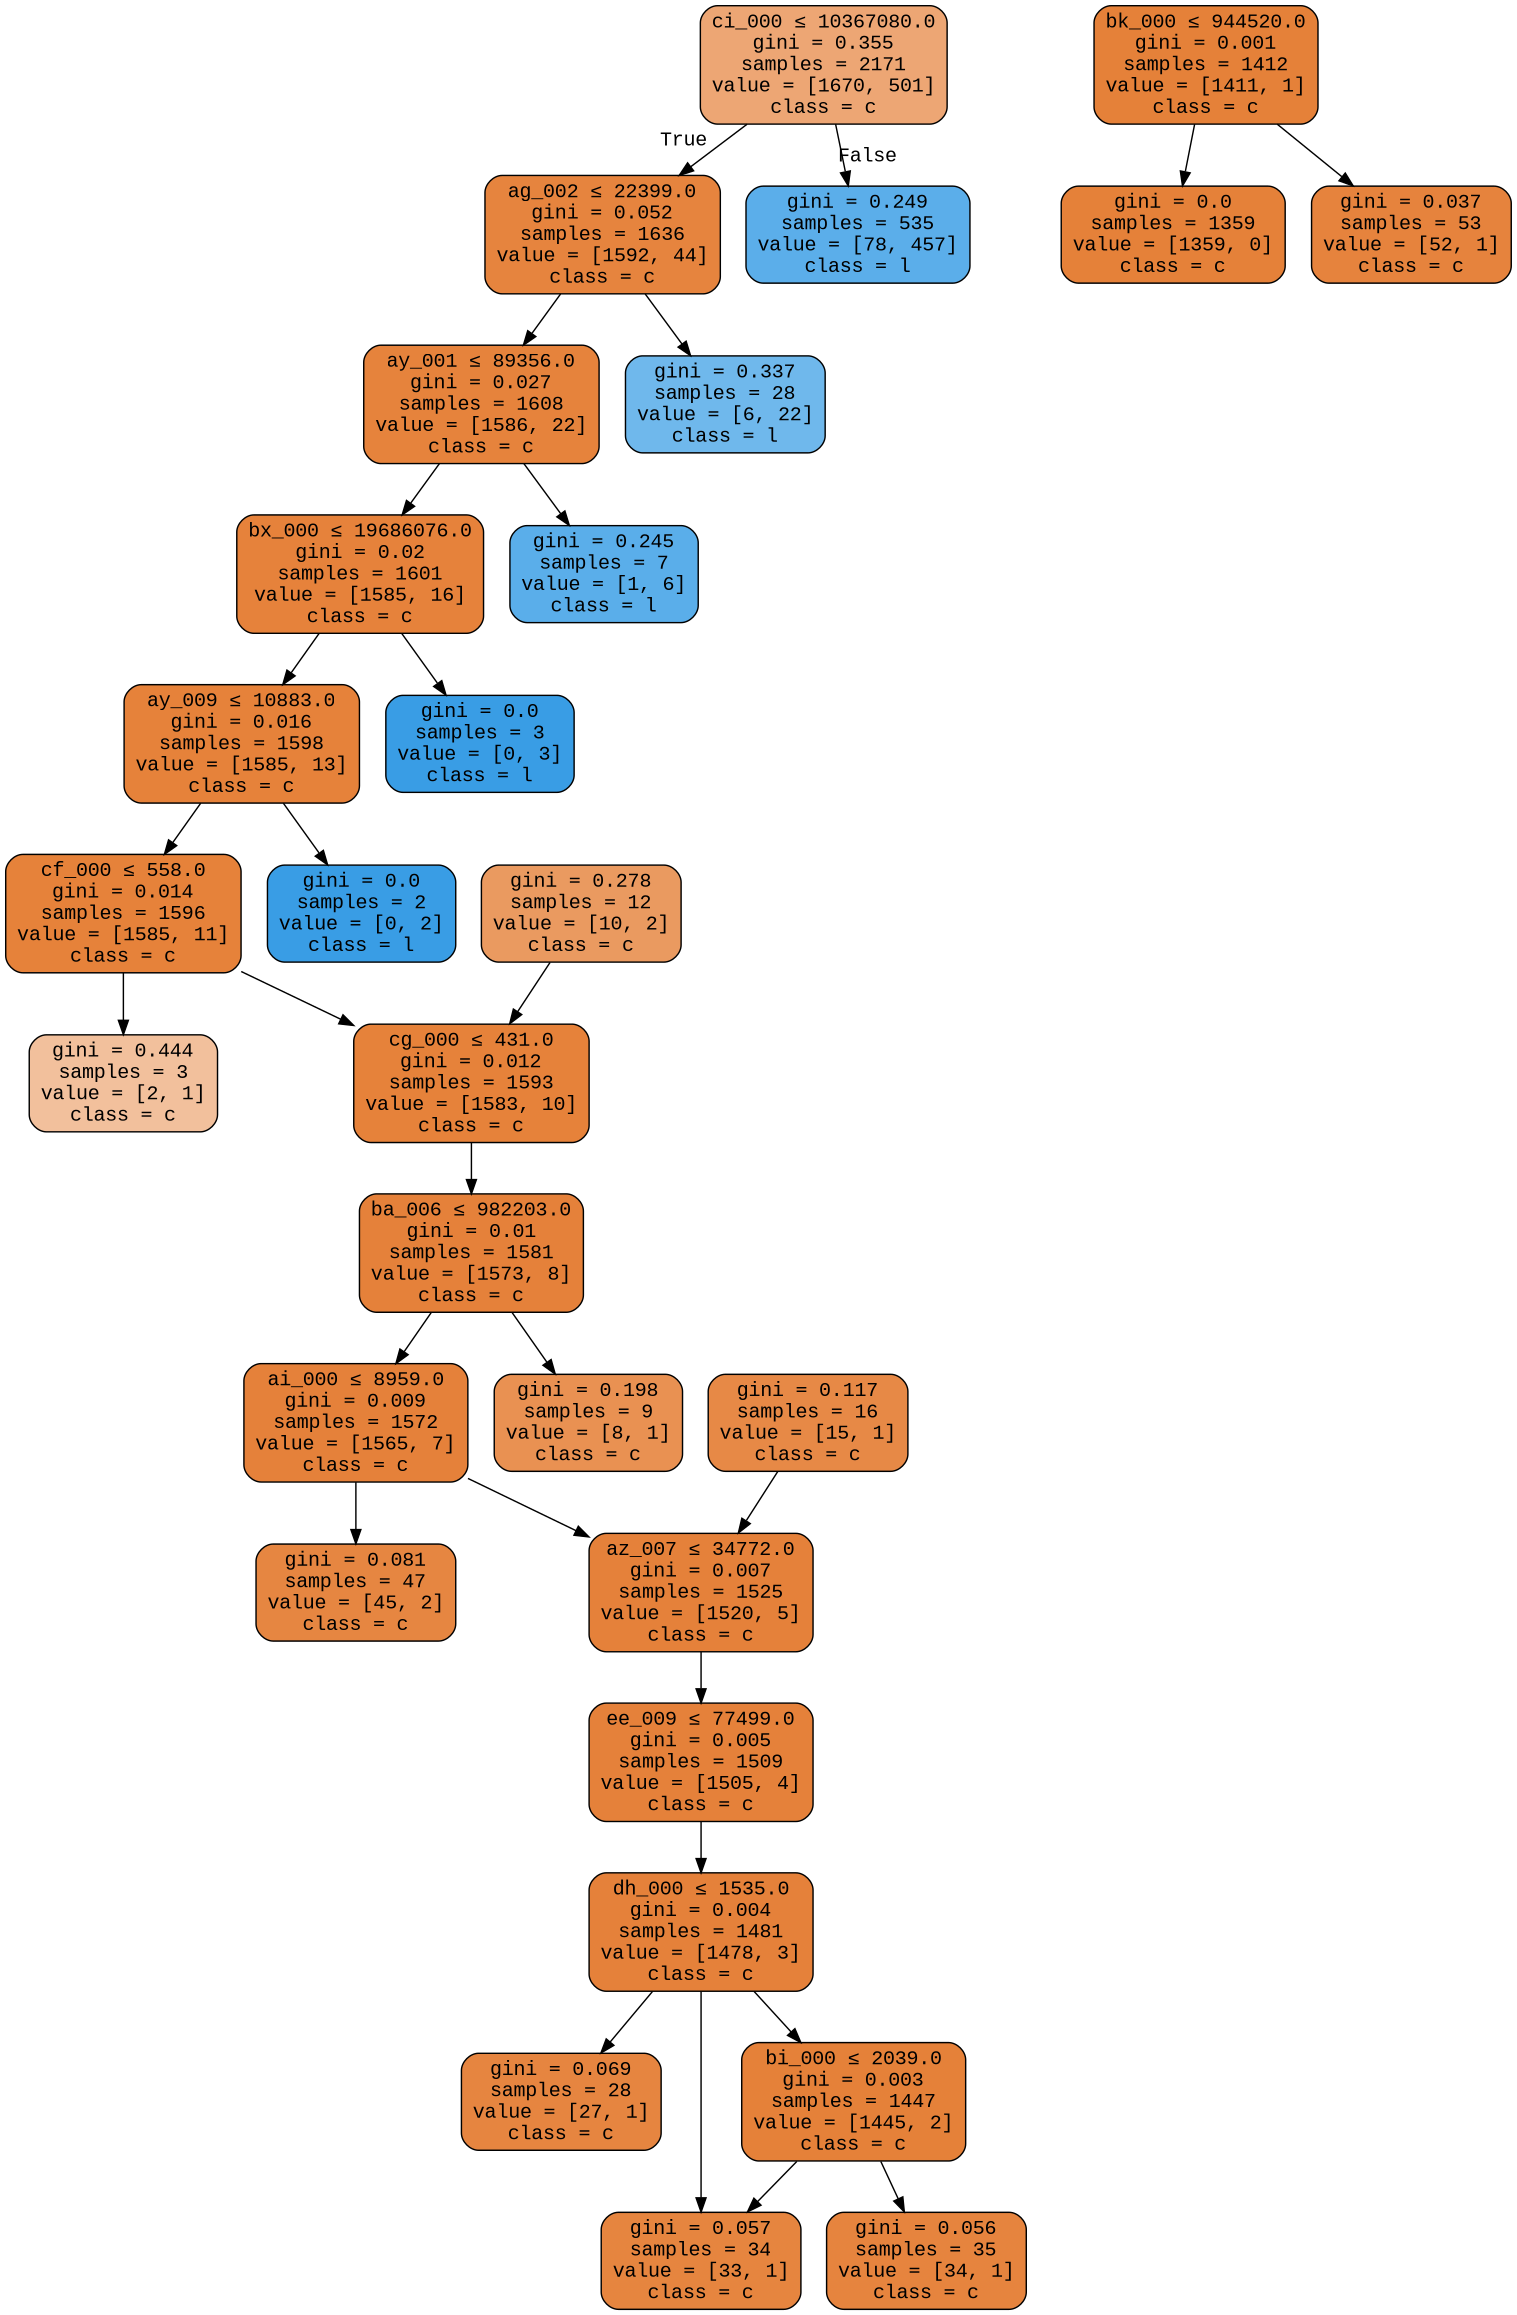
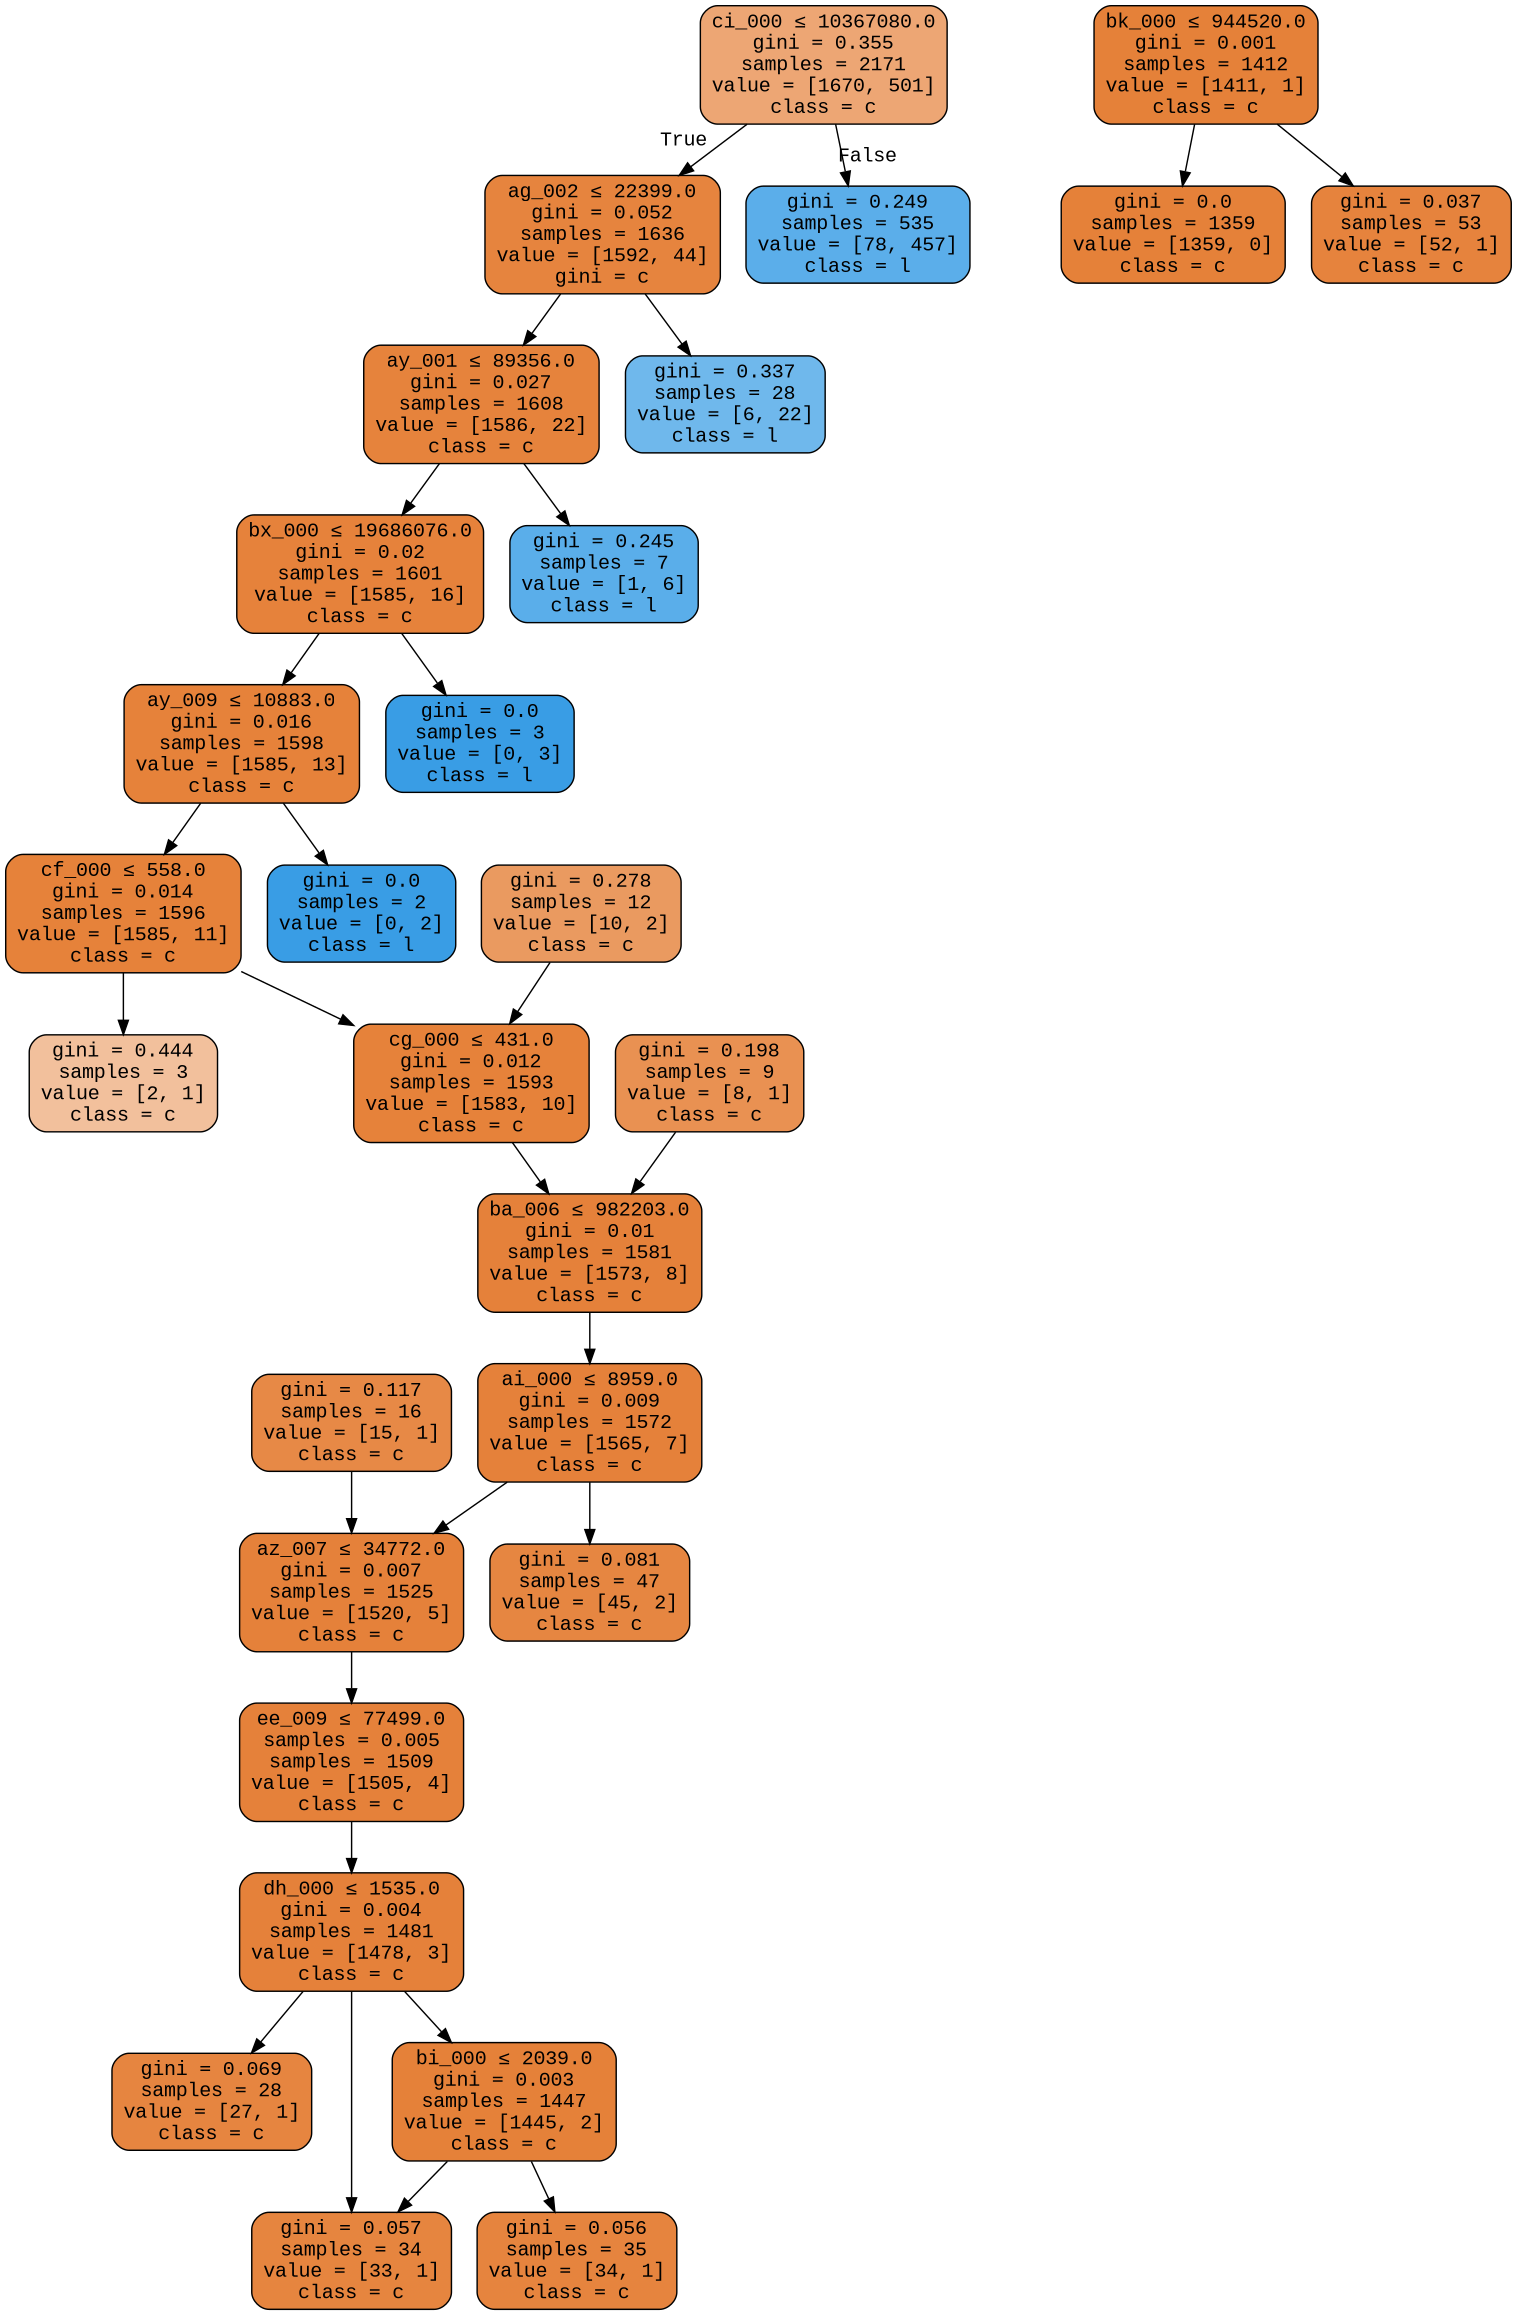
node "ag_002 ≤ 22399.0": text "class = c" -> "gini = c"
edge "ba_006 ≤ 982203.0" -> "gini = 0.198": reversed
node "ee_009 ≤ 77499.0": text "gini = 0.005" -> "samples = 0.005"
